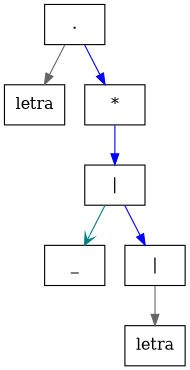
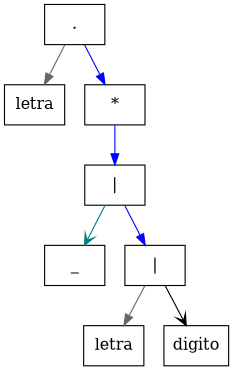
node "digito": added
